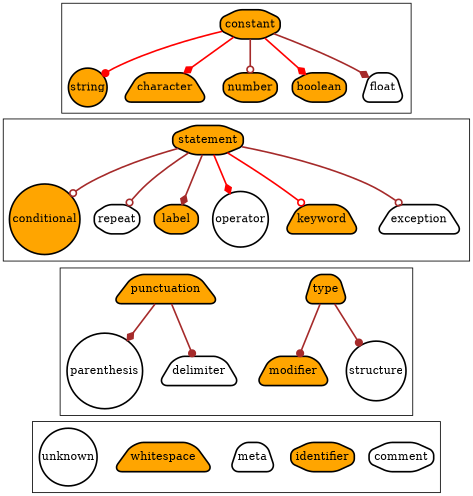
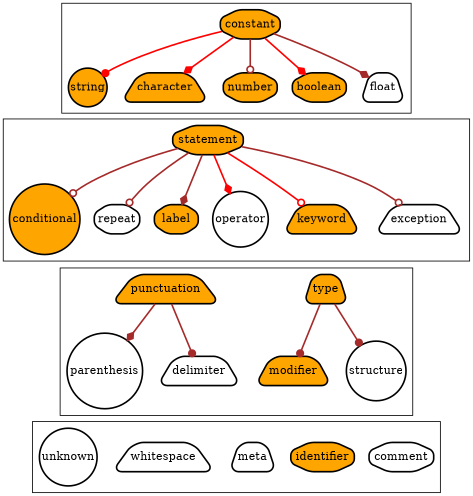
node "whitespace": fillcolor orange -> white
